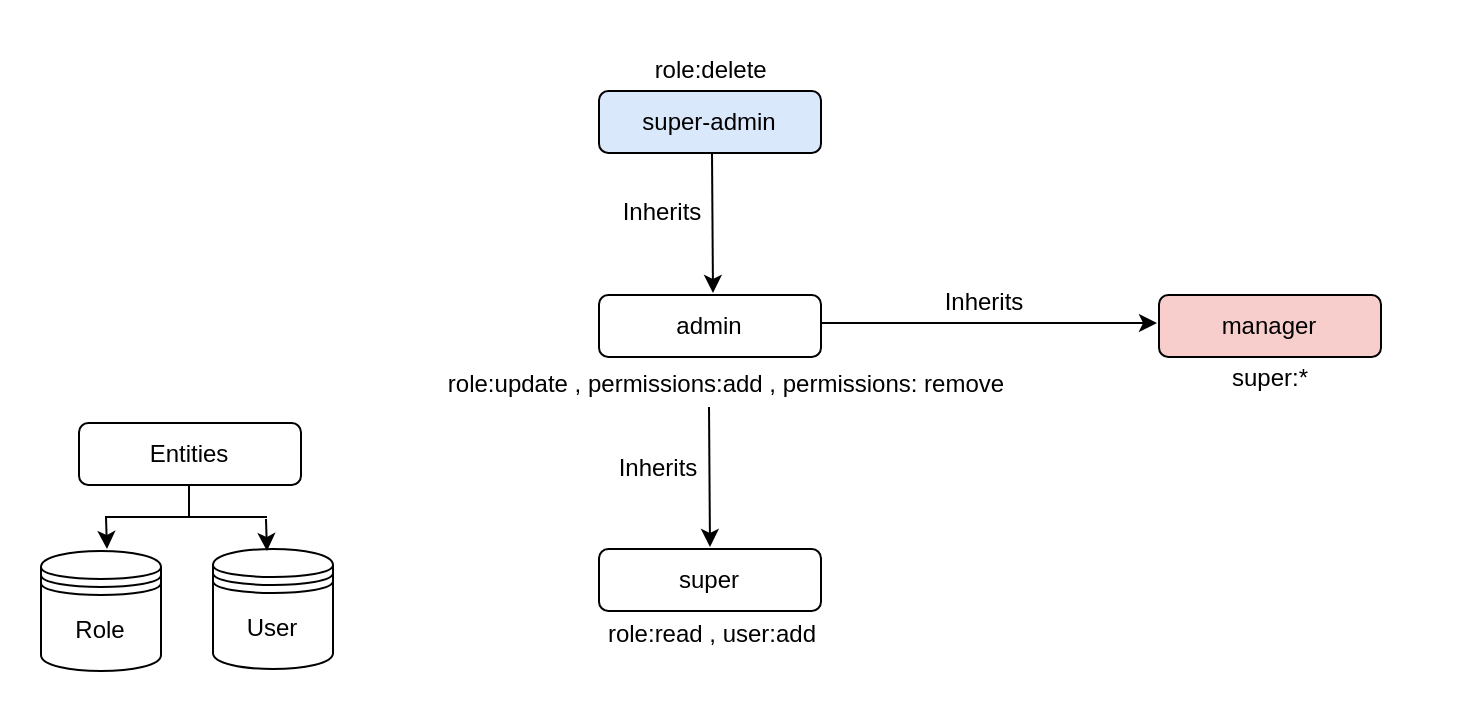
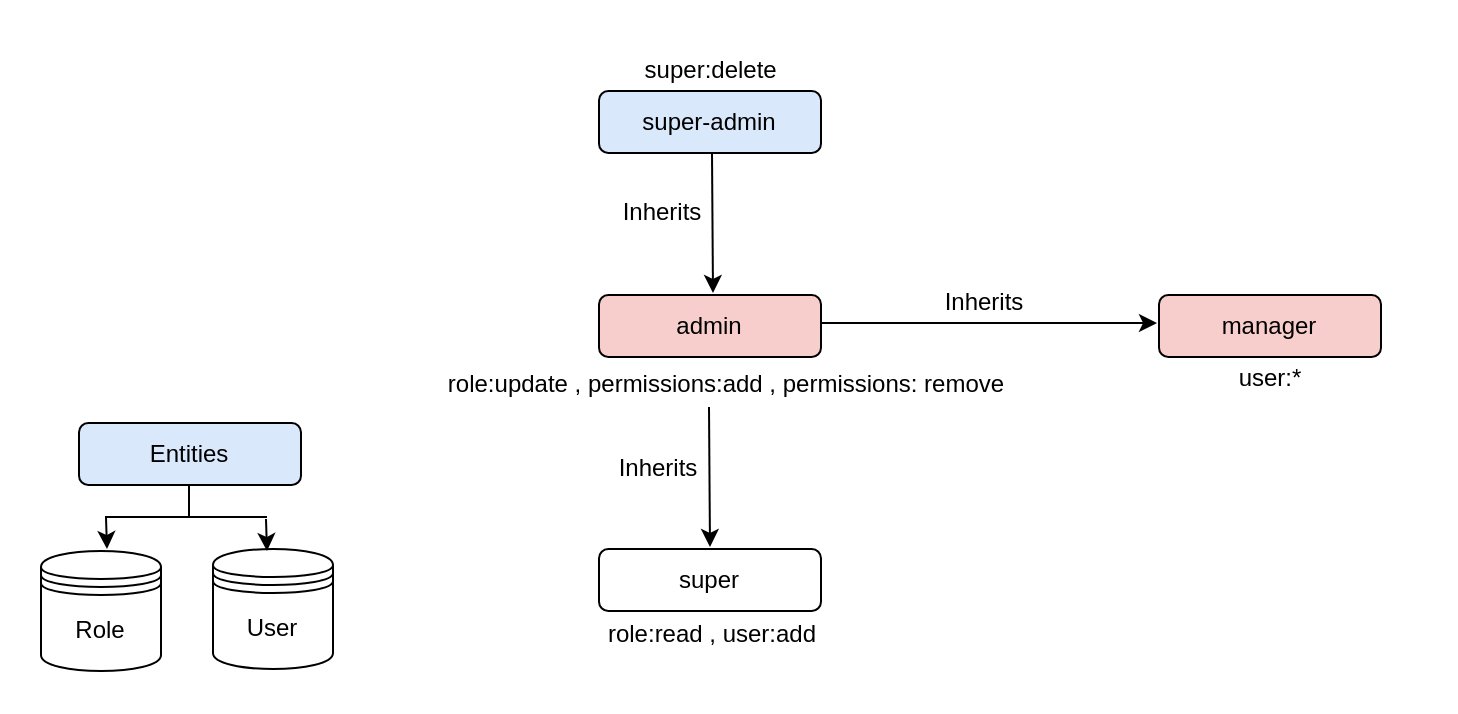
node "role:delete": label "role:delete" -> "super:delete"
node "admin": fillcolor #ffffff -> #f8cecc
node "super:*": label "super:*" -> "user:*"
node "Entities": fillcolor #ffffff -> #dae8fc
